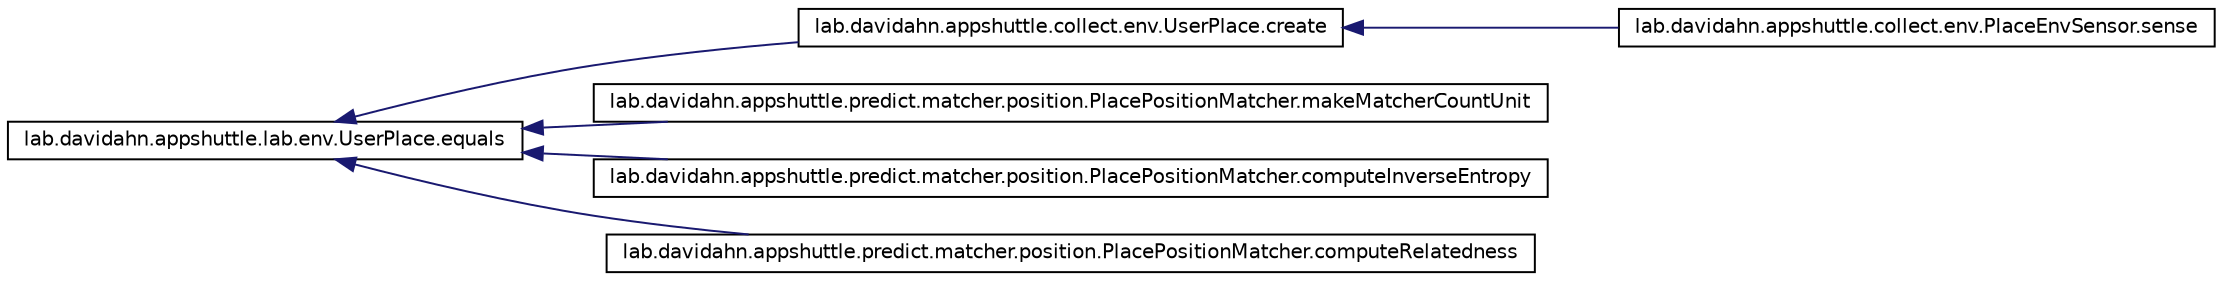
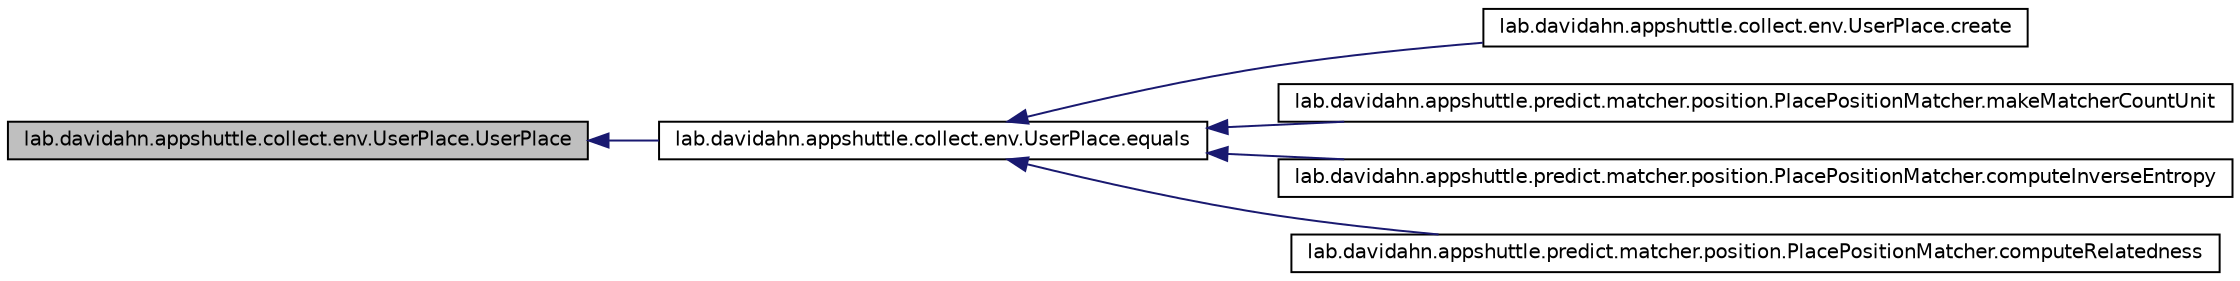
node "lab.davidahn.appshuttle.collect.env.PlaceEnvSensor.sense": removed
node "lab.davidahn.appshuttle.lab.env.UserPlace.equals": label "lab.davidahn.appshuttle.lab.env.UserPlace.equals" -> "lab.davidahn.appshuttle.collect.env.UserPlace.equals"
node "lab.davidahn.appshuttle.collect.env.UserPlace.UserPlace": added
